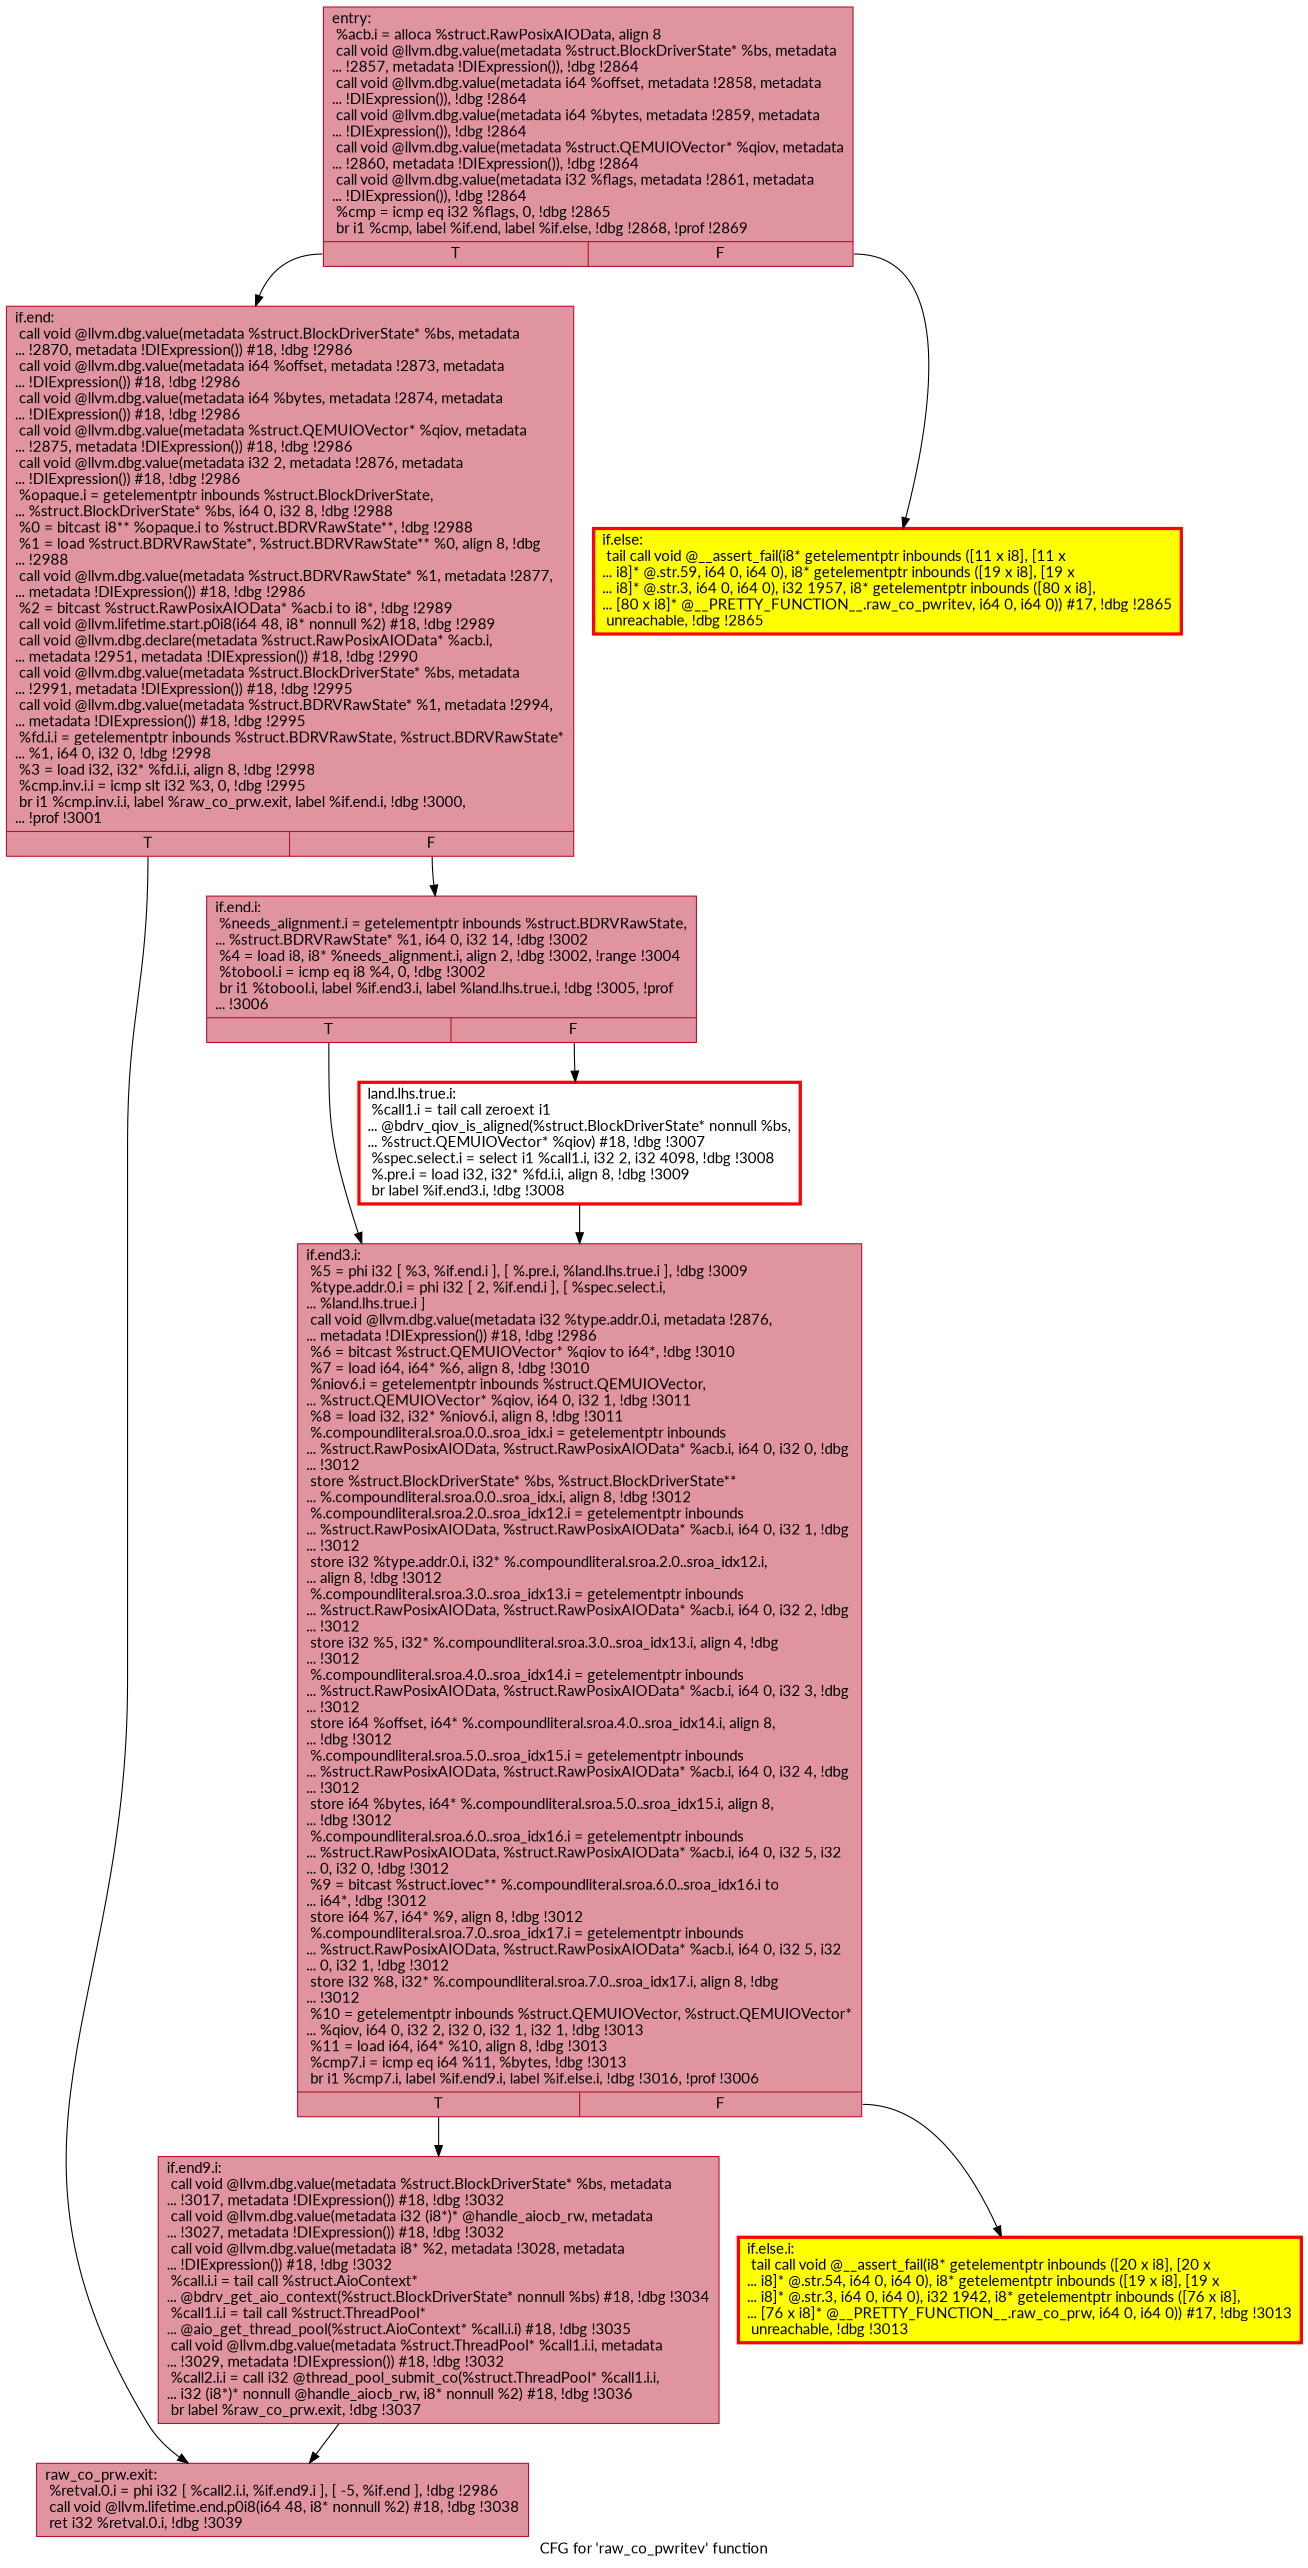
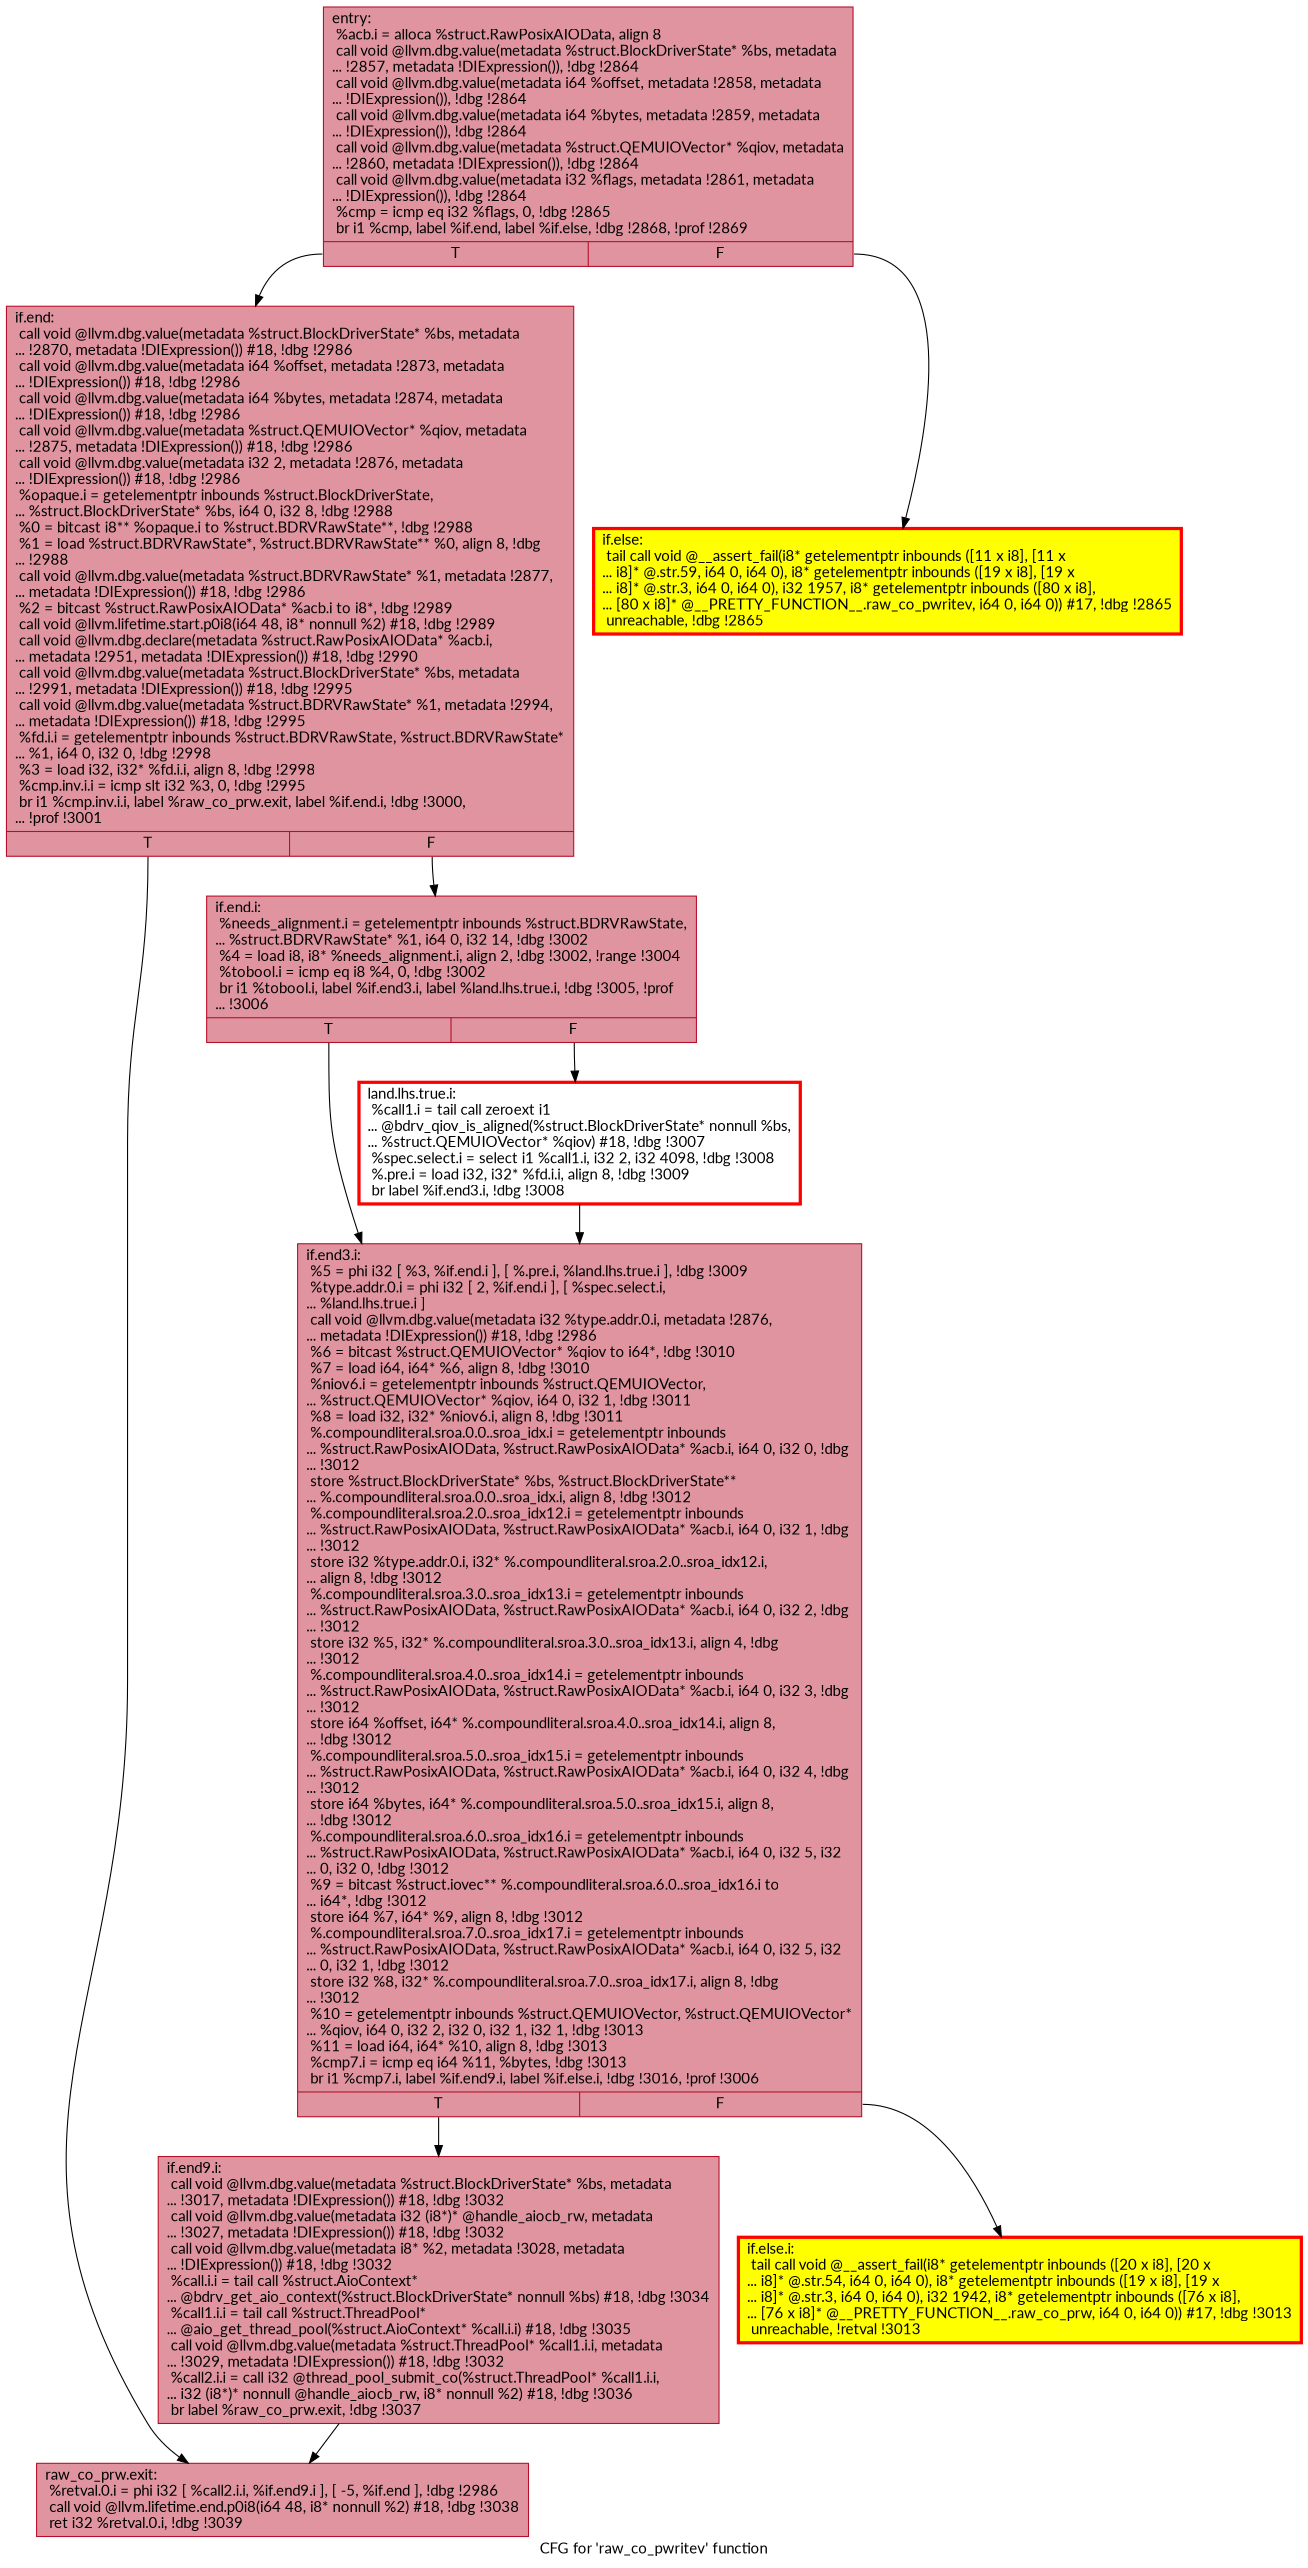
node "if.else.i:": text "unreachable, !dbg !3013" -> "unreachable, !retval !3013"
